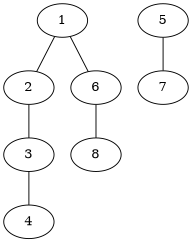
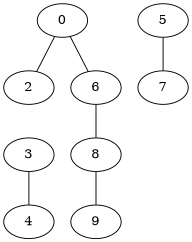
node "1": label "1" -> "0"
edge "2" -- "3": removed
node "9": added
